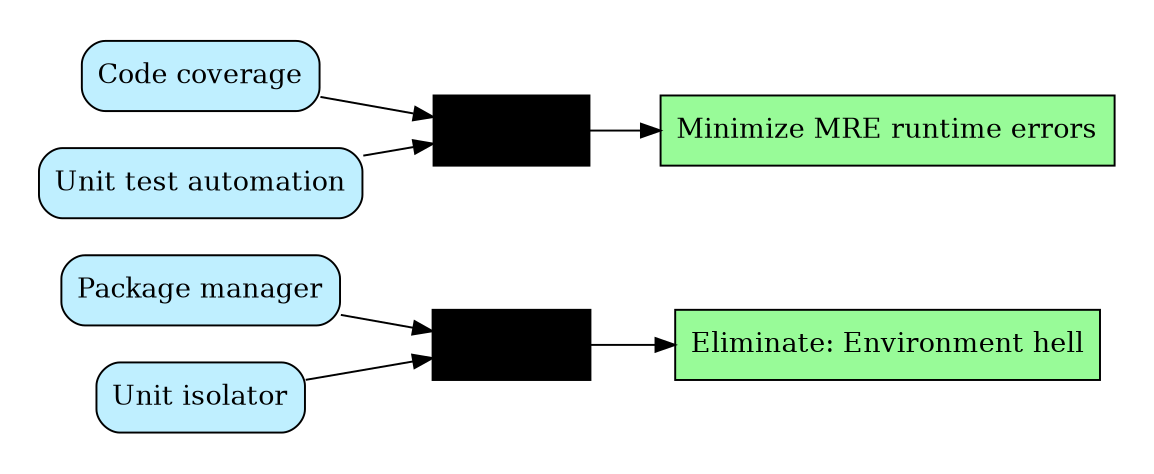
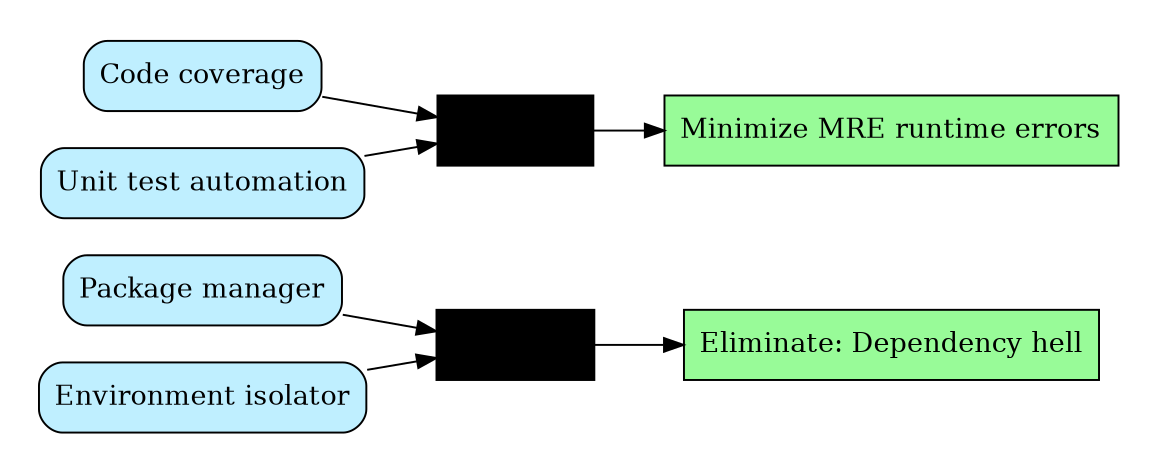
node "Eliminate: Environment hell": label "Eliminate: Environment hell" -> "Eliminate: Dependency hell"
node "Unit isolator": label "Unit isolator" -> "Environment isolator"
